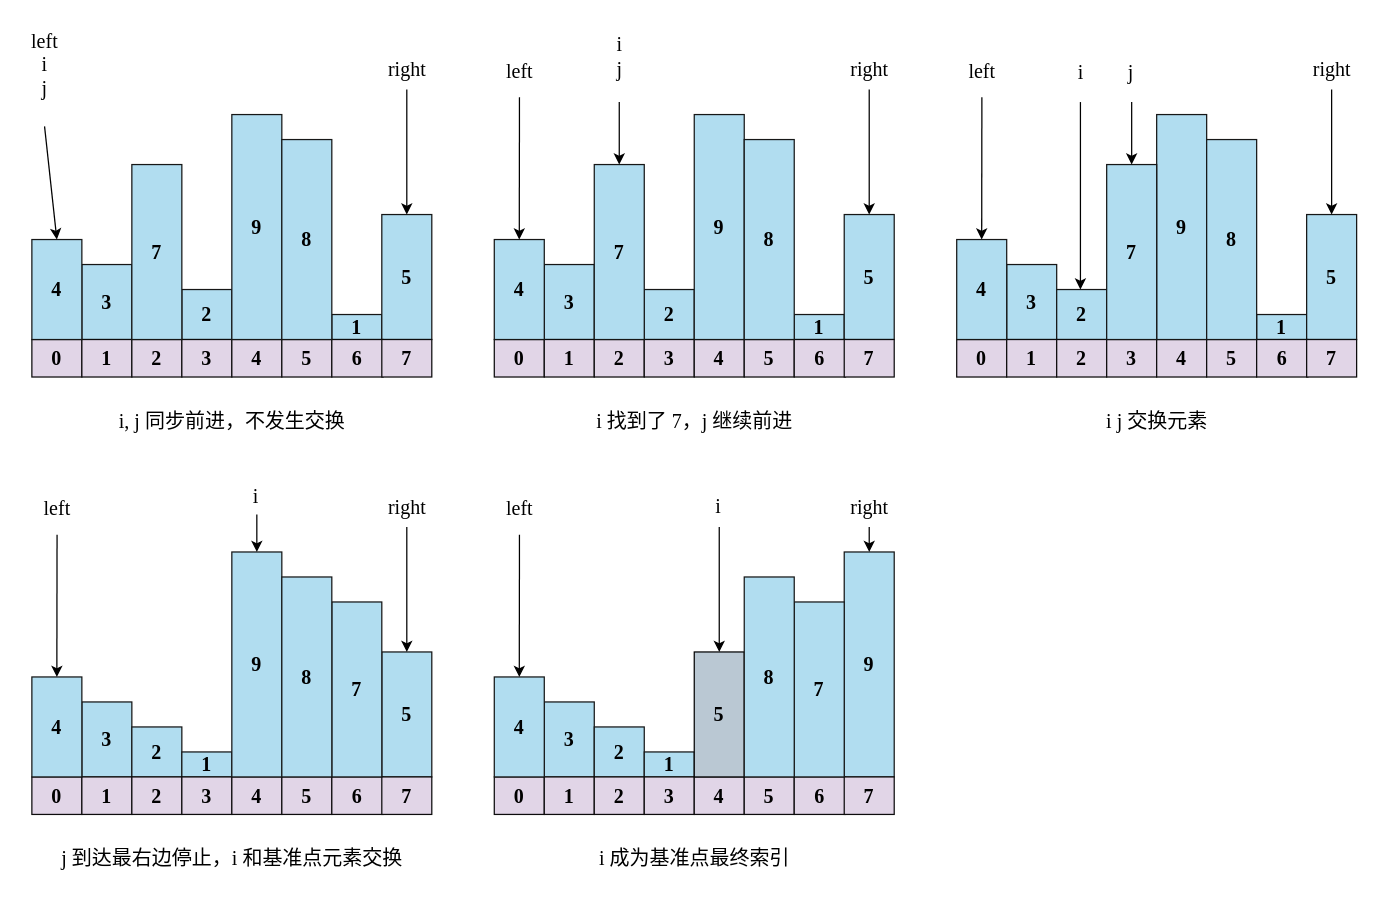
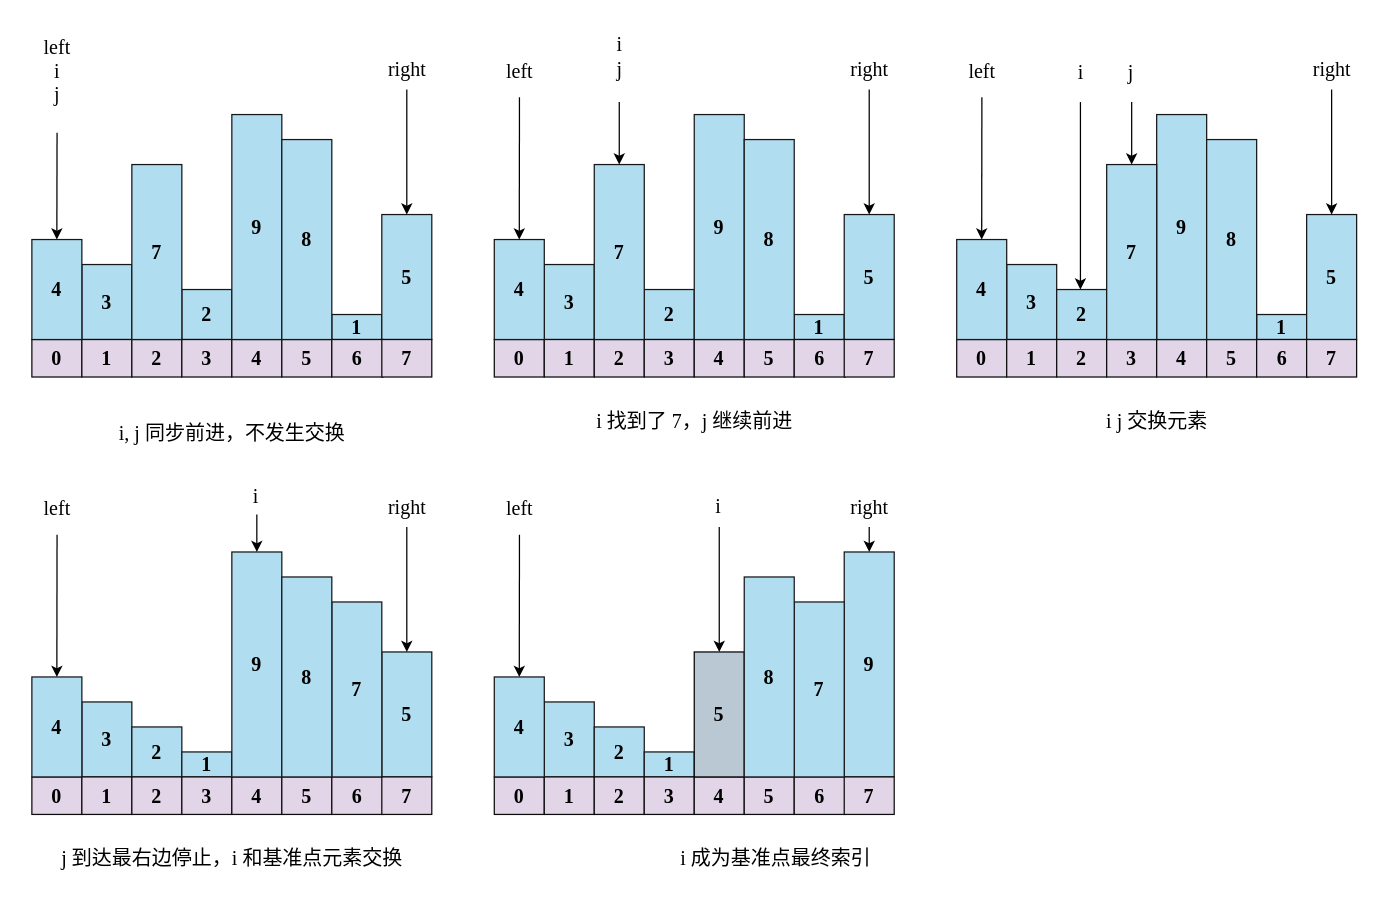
node "left i j": moved (44, 64) -> (57, 71)
node "i, j 同步前进，不发生交换": moved (232, 421) -> (232, 433)
node "i 成为基准点最终索引": moved (694, 858) -> (776, 858)
